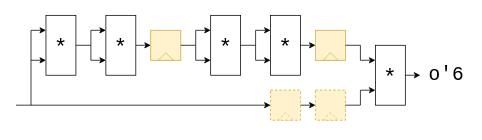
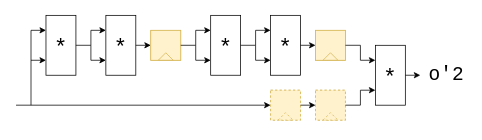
node "o'6": label "o'6" -> "o'2"
